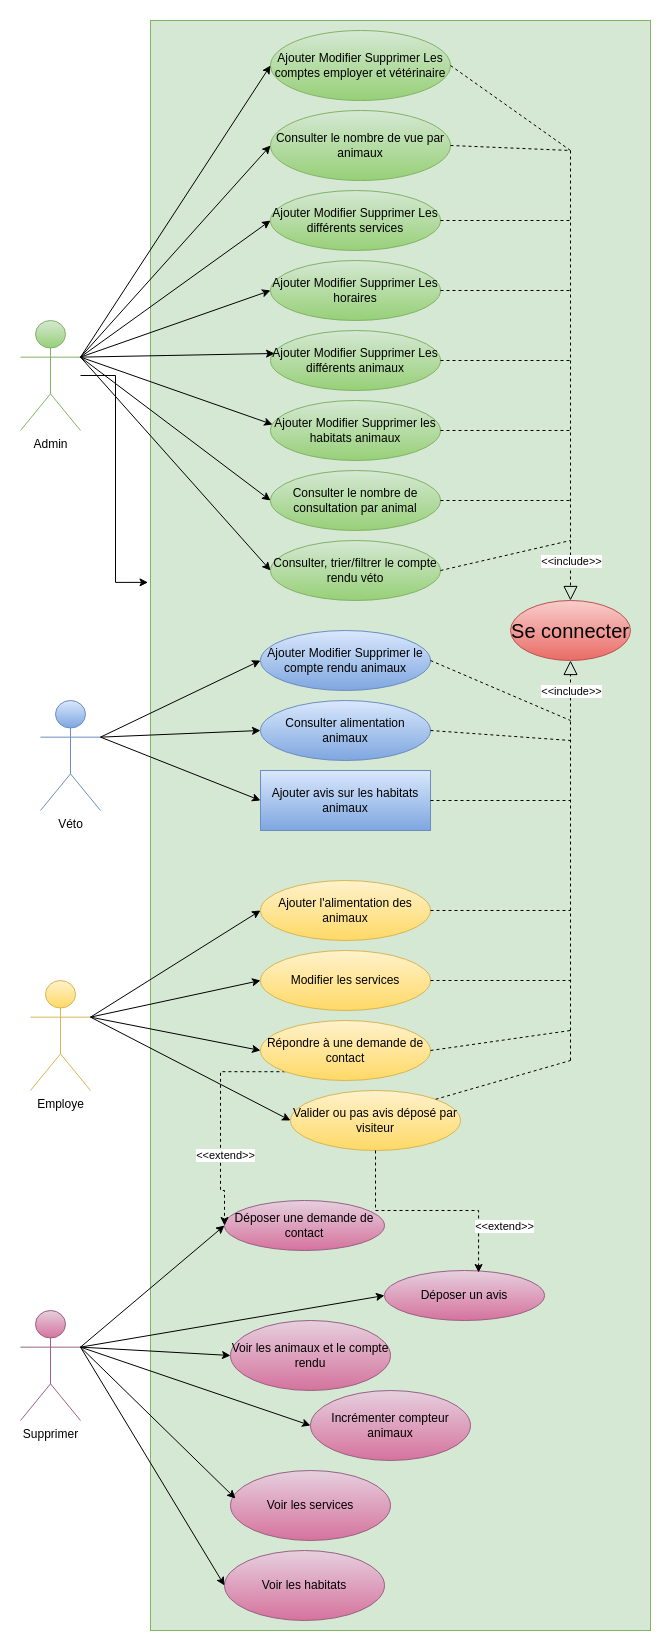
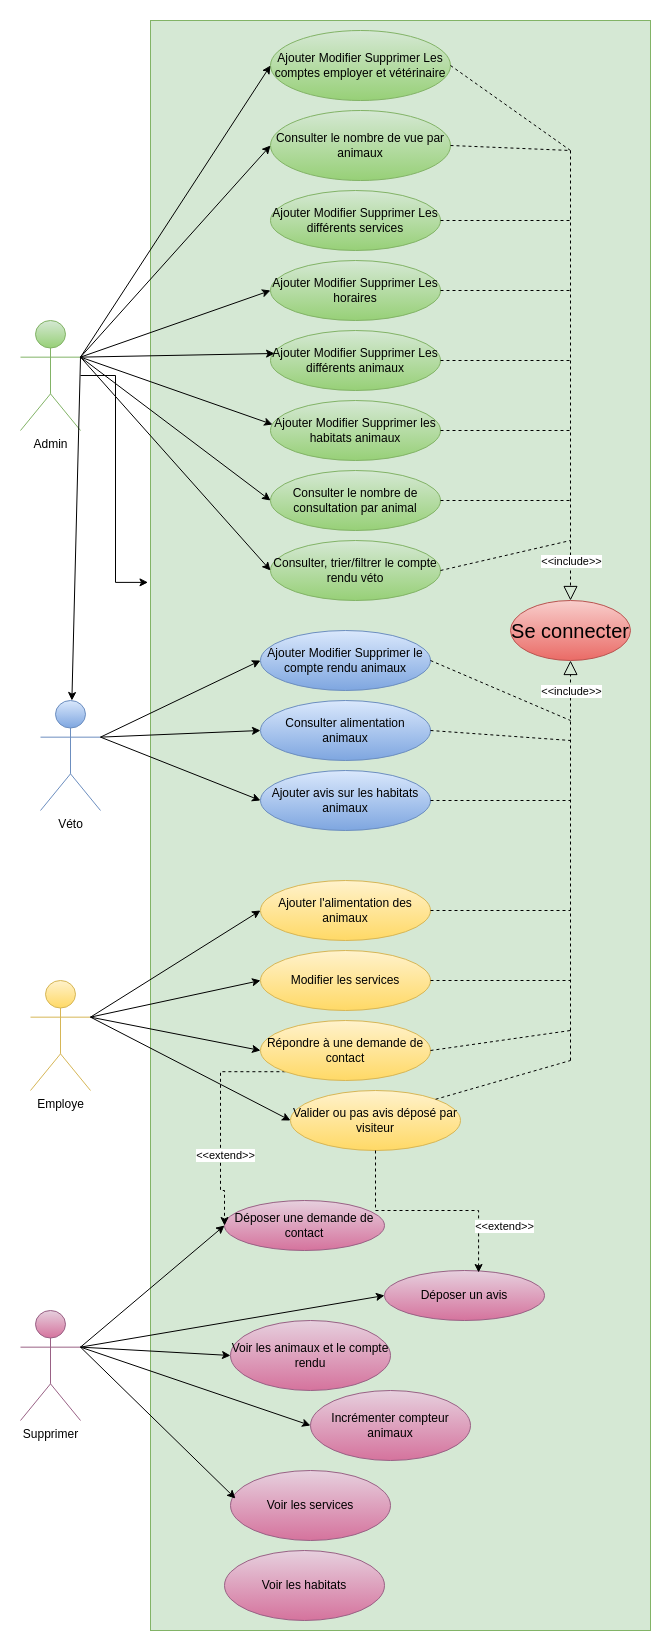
edge "Admin" -> "Ajouter Modifier Supprimer Les différents services": now "Admin" -> "Véto"
node "Ajouter avis sur les habitats animaux": shape rectangle -> ellipse
edge "Supprimer" -> "Voir les habitats": removed
